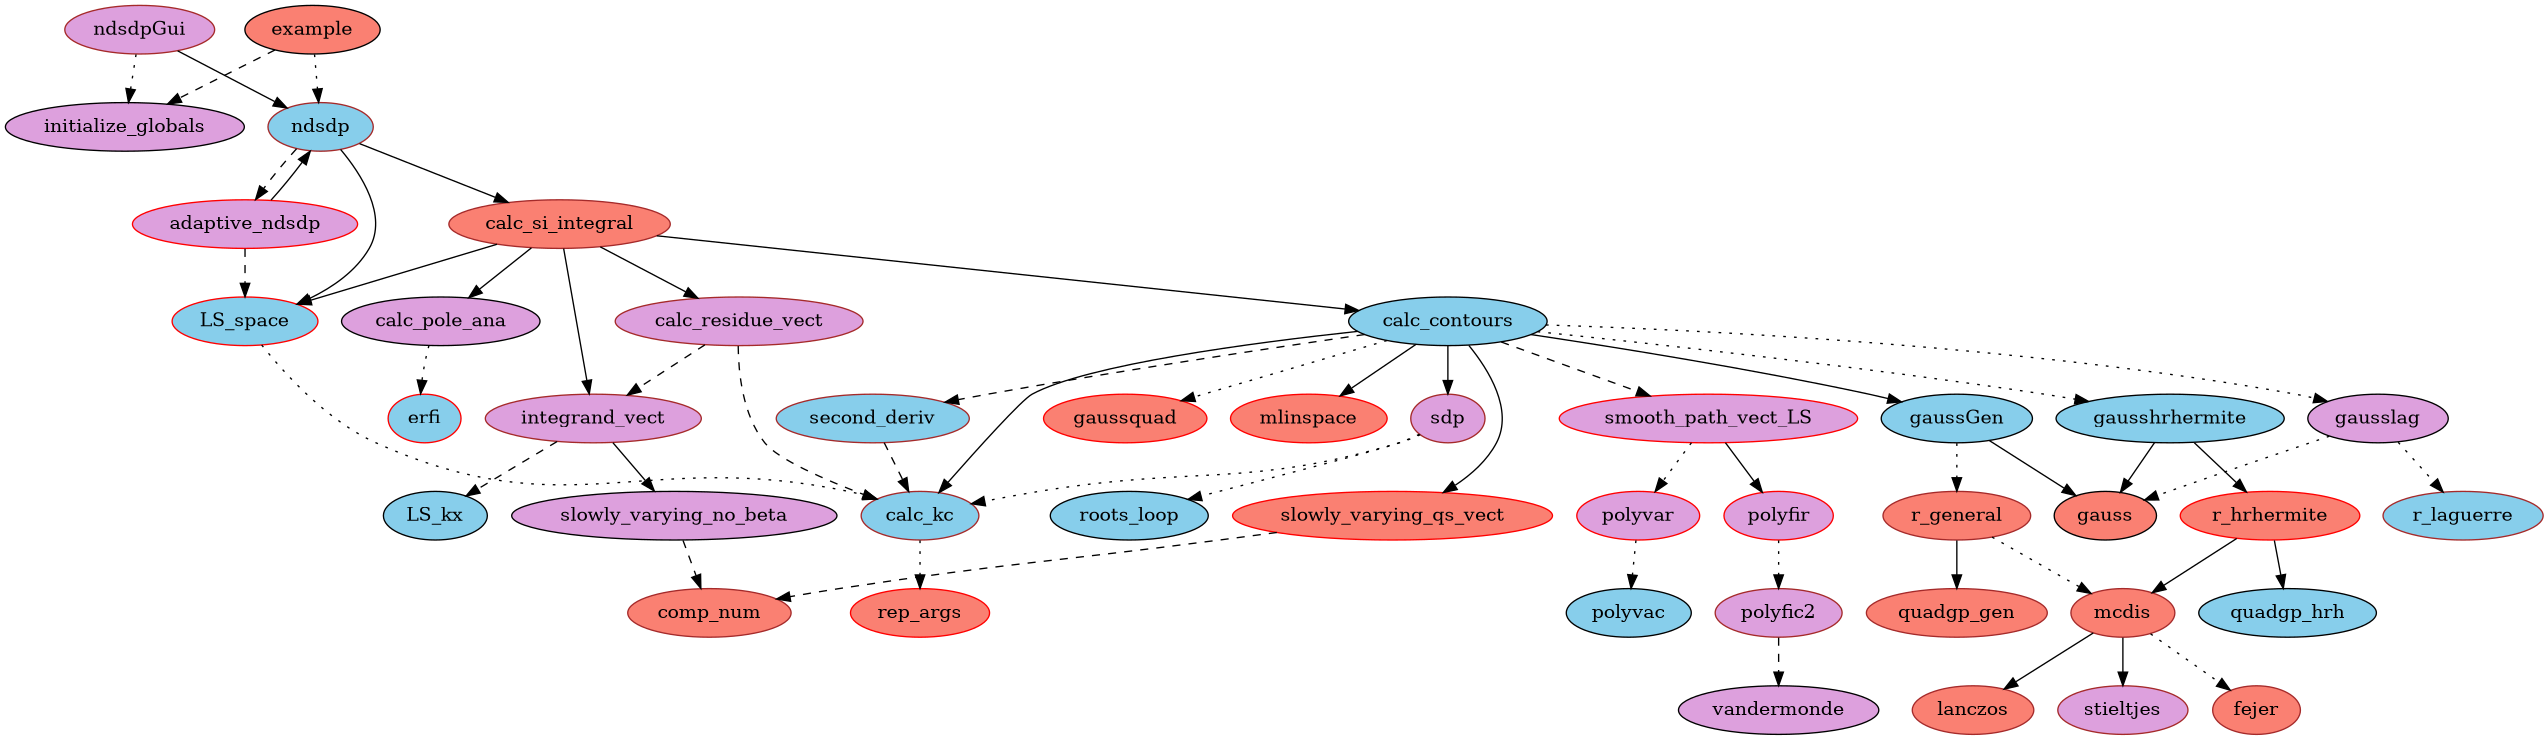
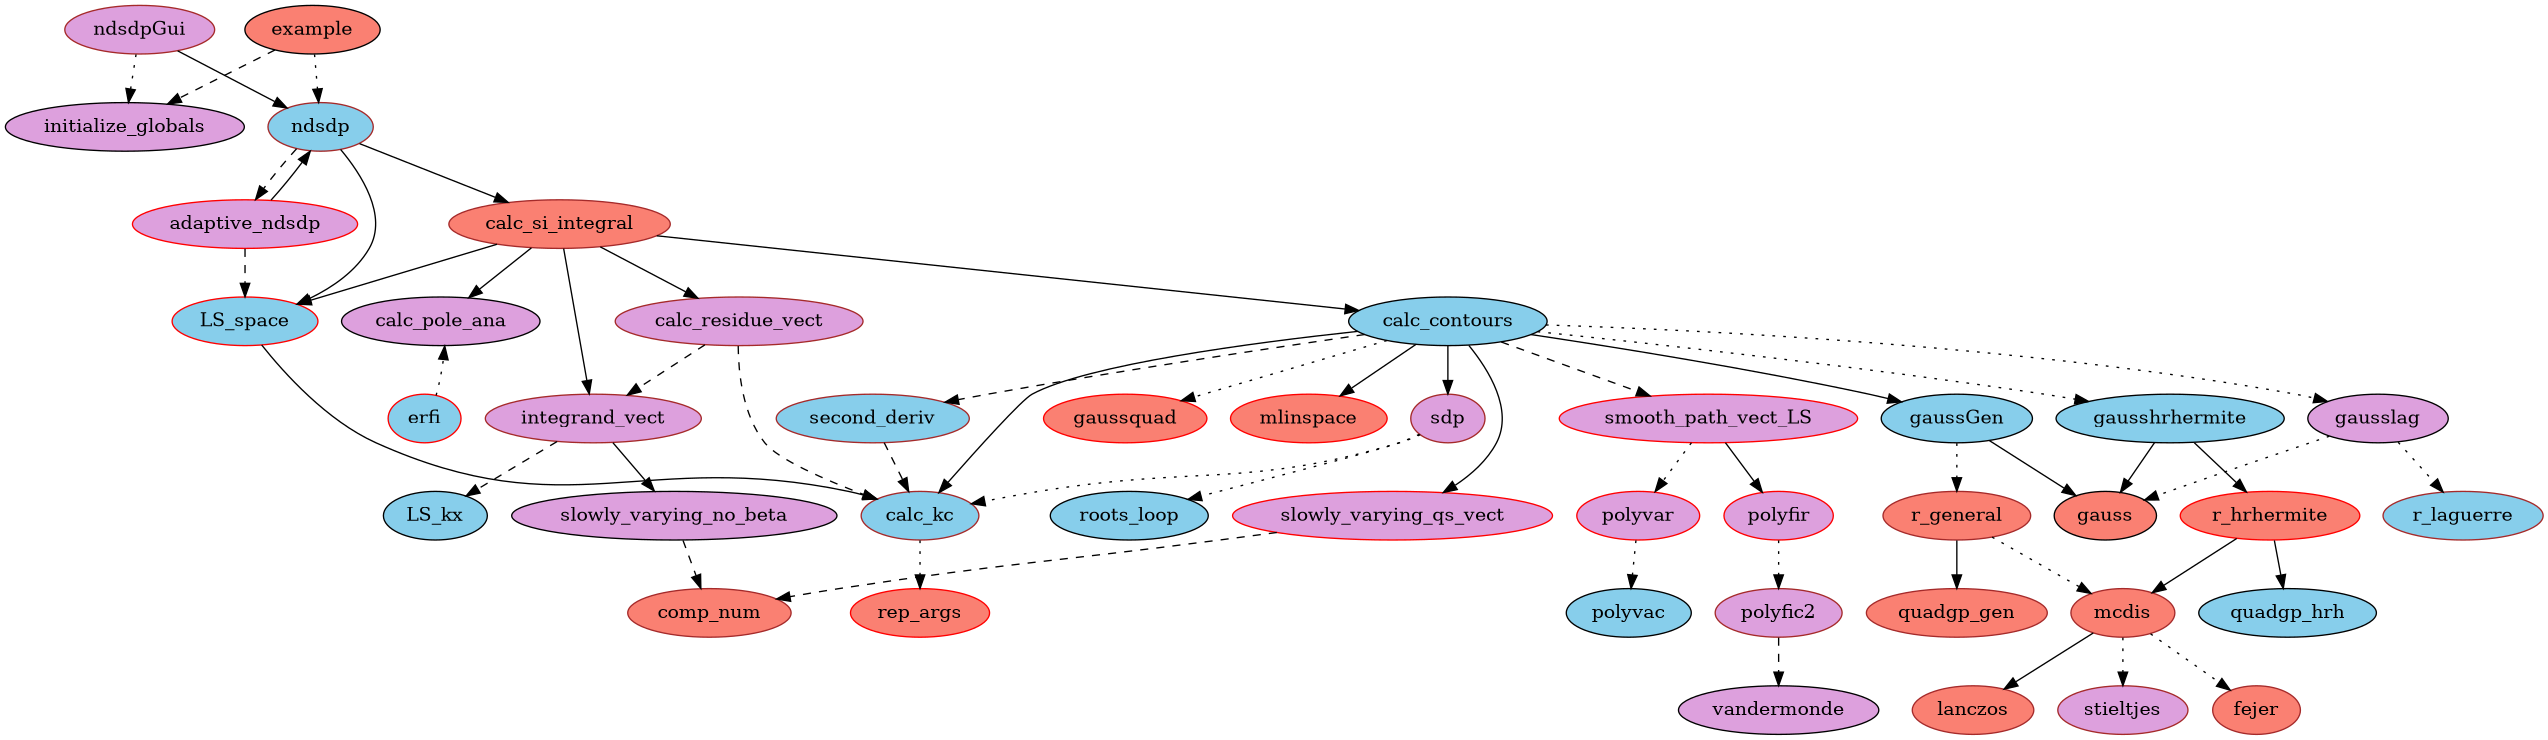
edge "calc_pole_ana" -> "erfi": reversed
edge "LS_space" -> "calc_kc": style dotted -> solid
node "slowly_varying_qs_vect": fillcolor salmon -> plum
edge "mcdis" -> "stieltjes": style solid -> dotted
